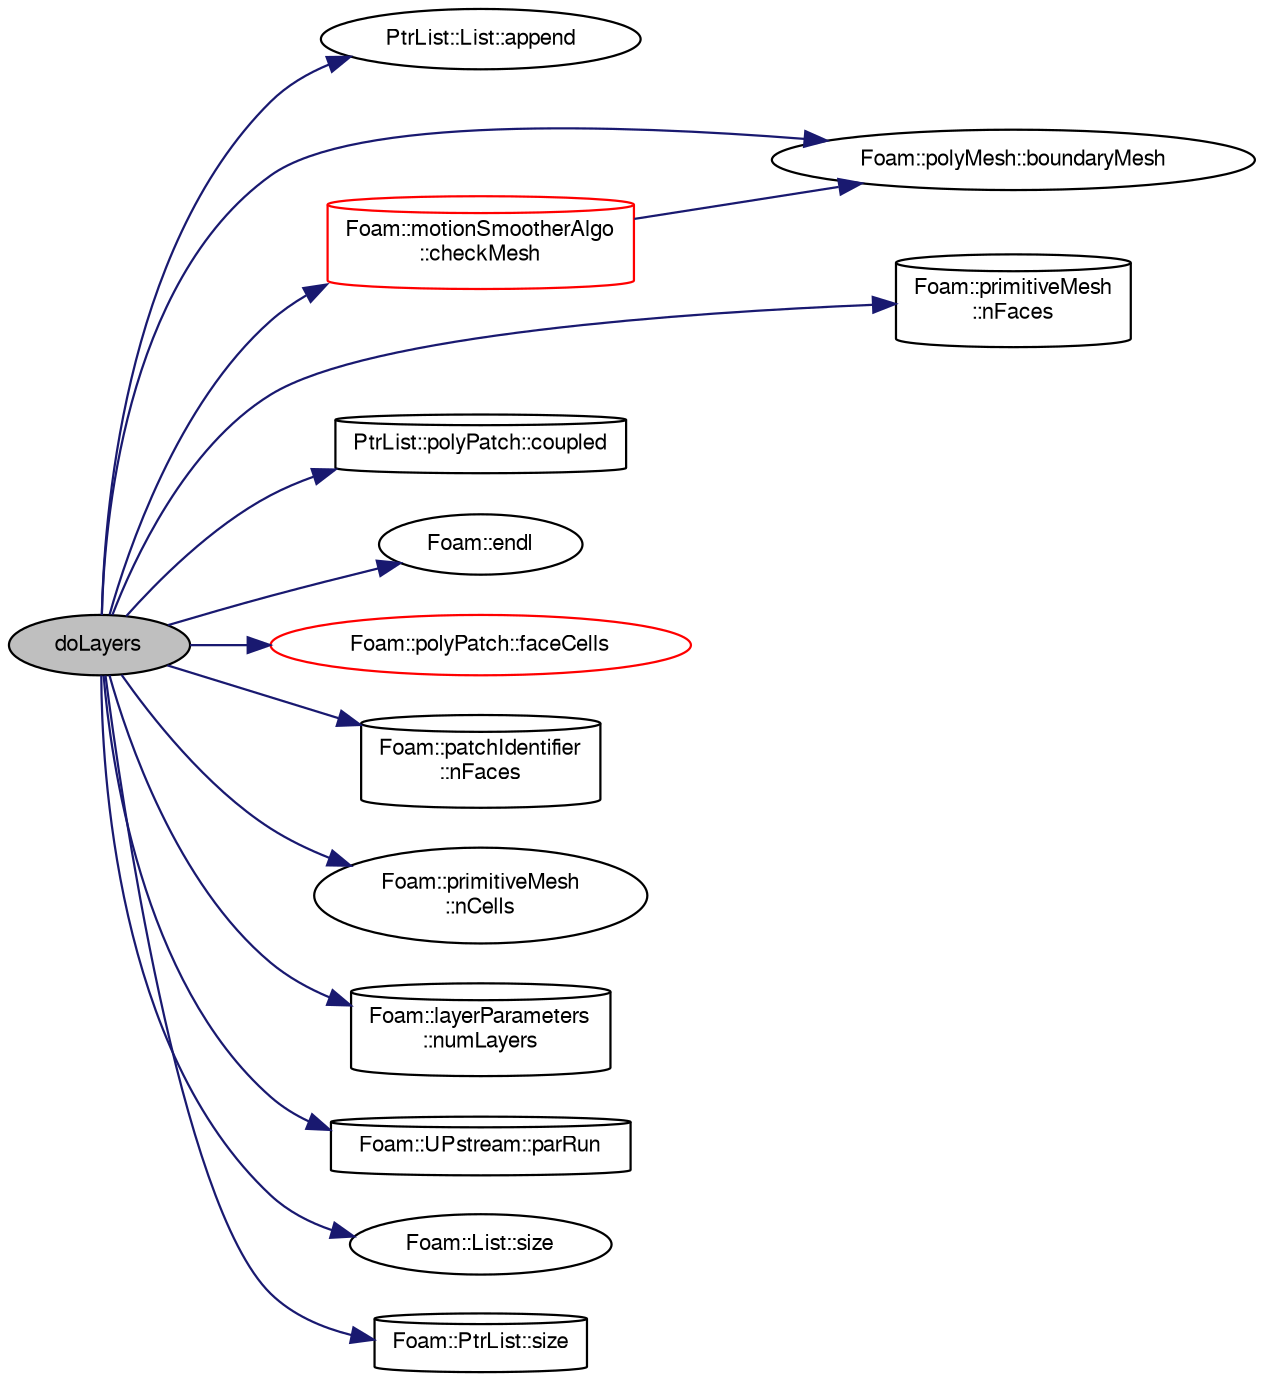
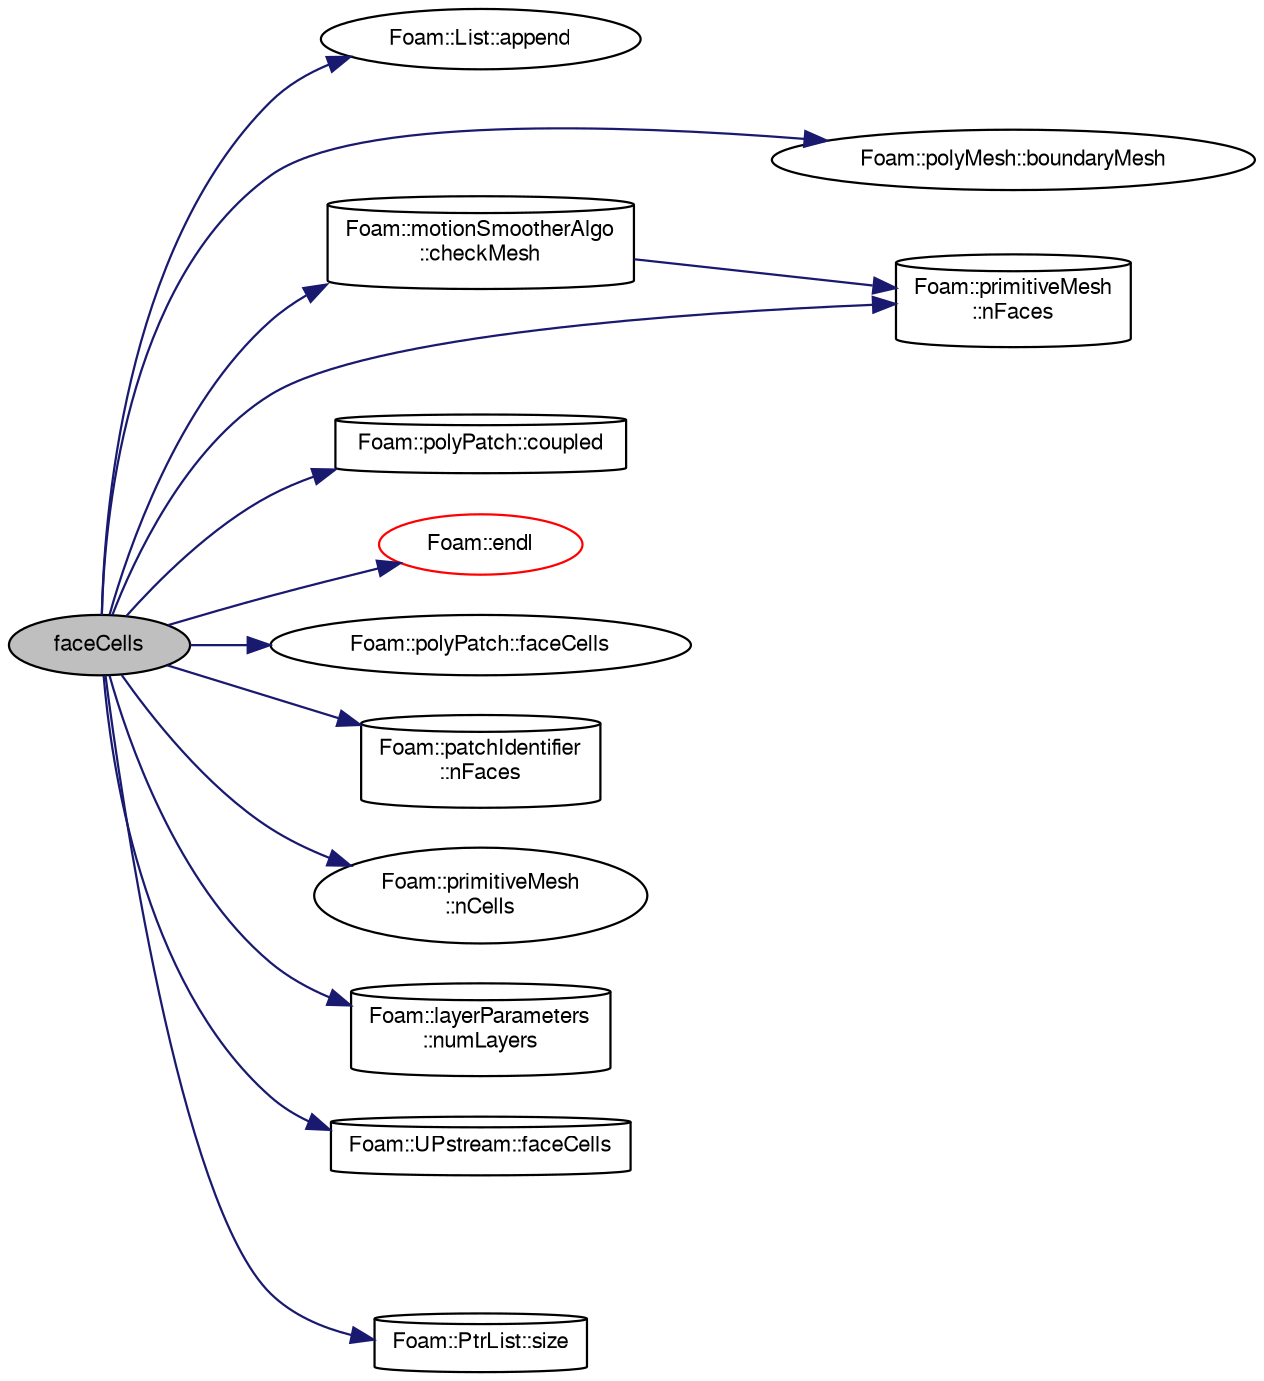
node "PtrList::List::append": label "PtrList::List::append" -> "Foam::List::append"
edge "Foam::motionSmootherAlgo ::checkMesh" -> "Foam::polyMesh::boundaryMesh": now "Foam::motionSmootherAlgo ::checkMesh" -> "Foam::primitiveMesh ::nFaces"
node "Foam::motionSmootherAlgo ::checkMesh": color red -> black
node "PtrList::polyPatch::coupled": label "PtrList::polyPatch::coupled" -> "Foam::polyPatch::coupled"
node "Foam::endl": color black -> red
node "doLayers": label "doLayers" -> "faceCells"
node "Foam::polyPatch::faceCells": color red -> black
node "Foam::UPstream::parRun": label "Foam::UPstream::parRun" -> "Foam::UPstream::faceCells"
node "Foam::List::size": removed
